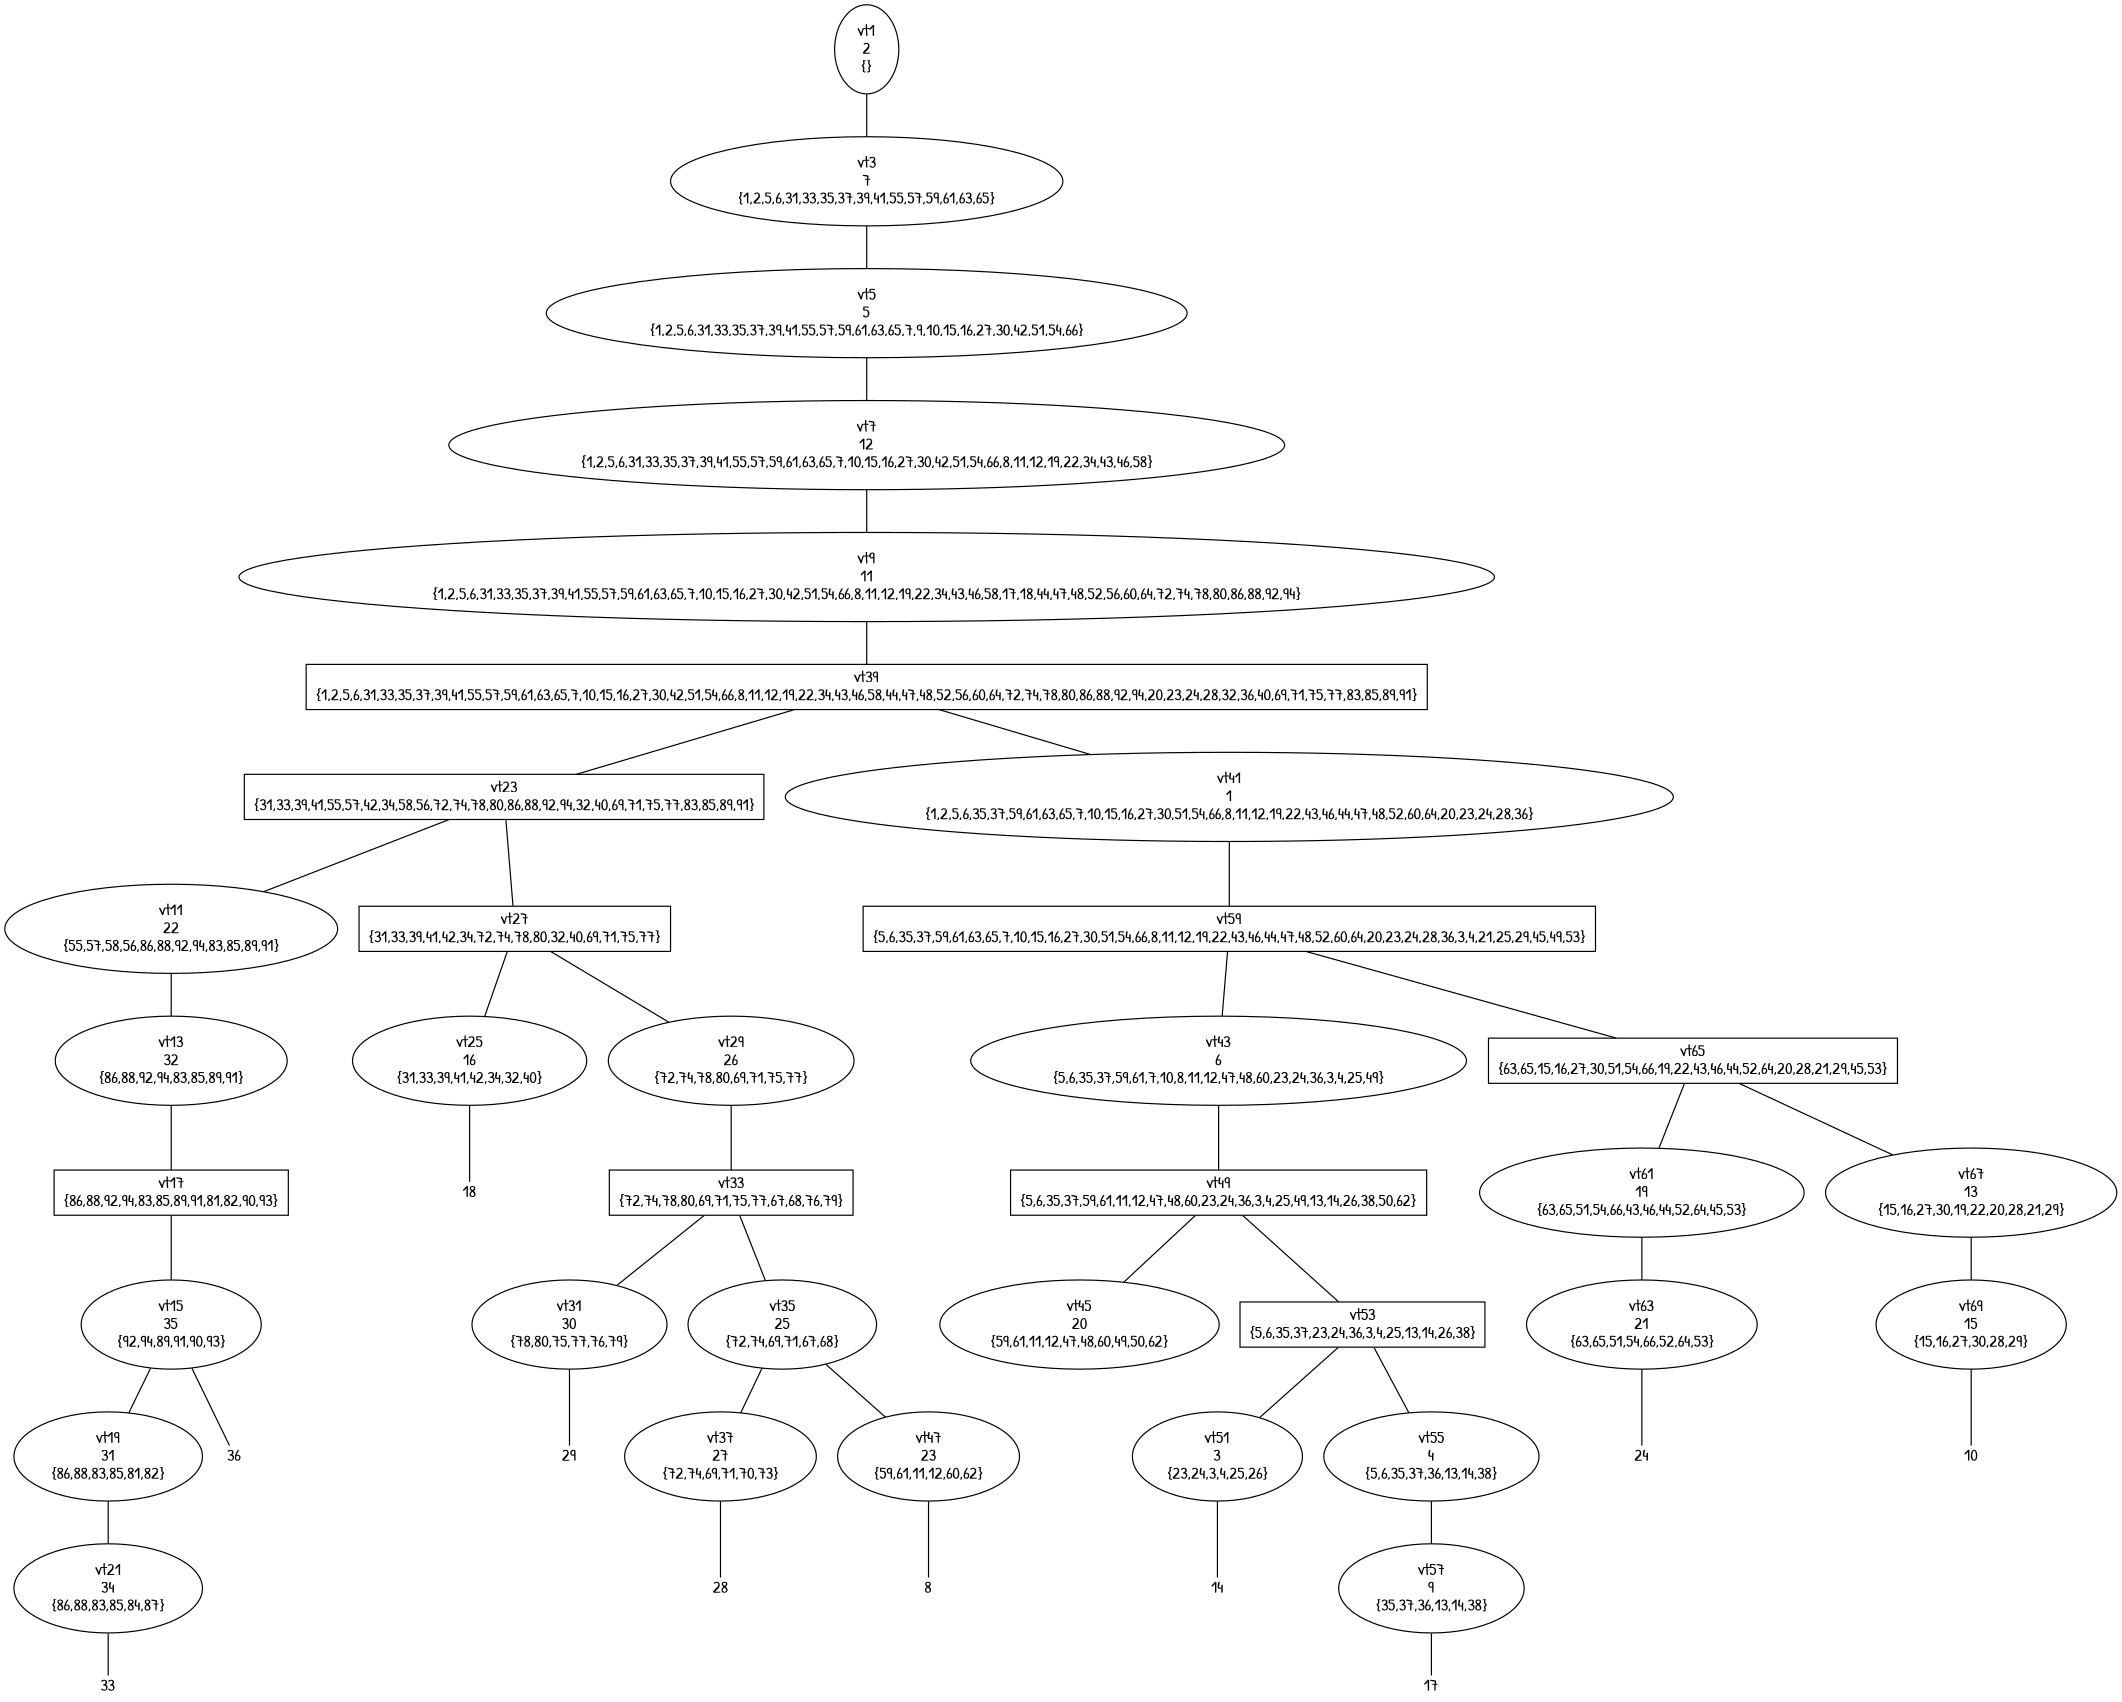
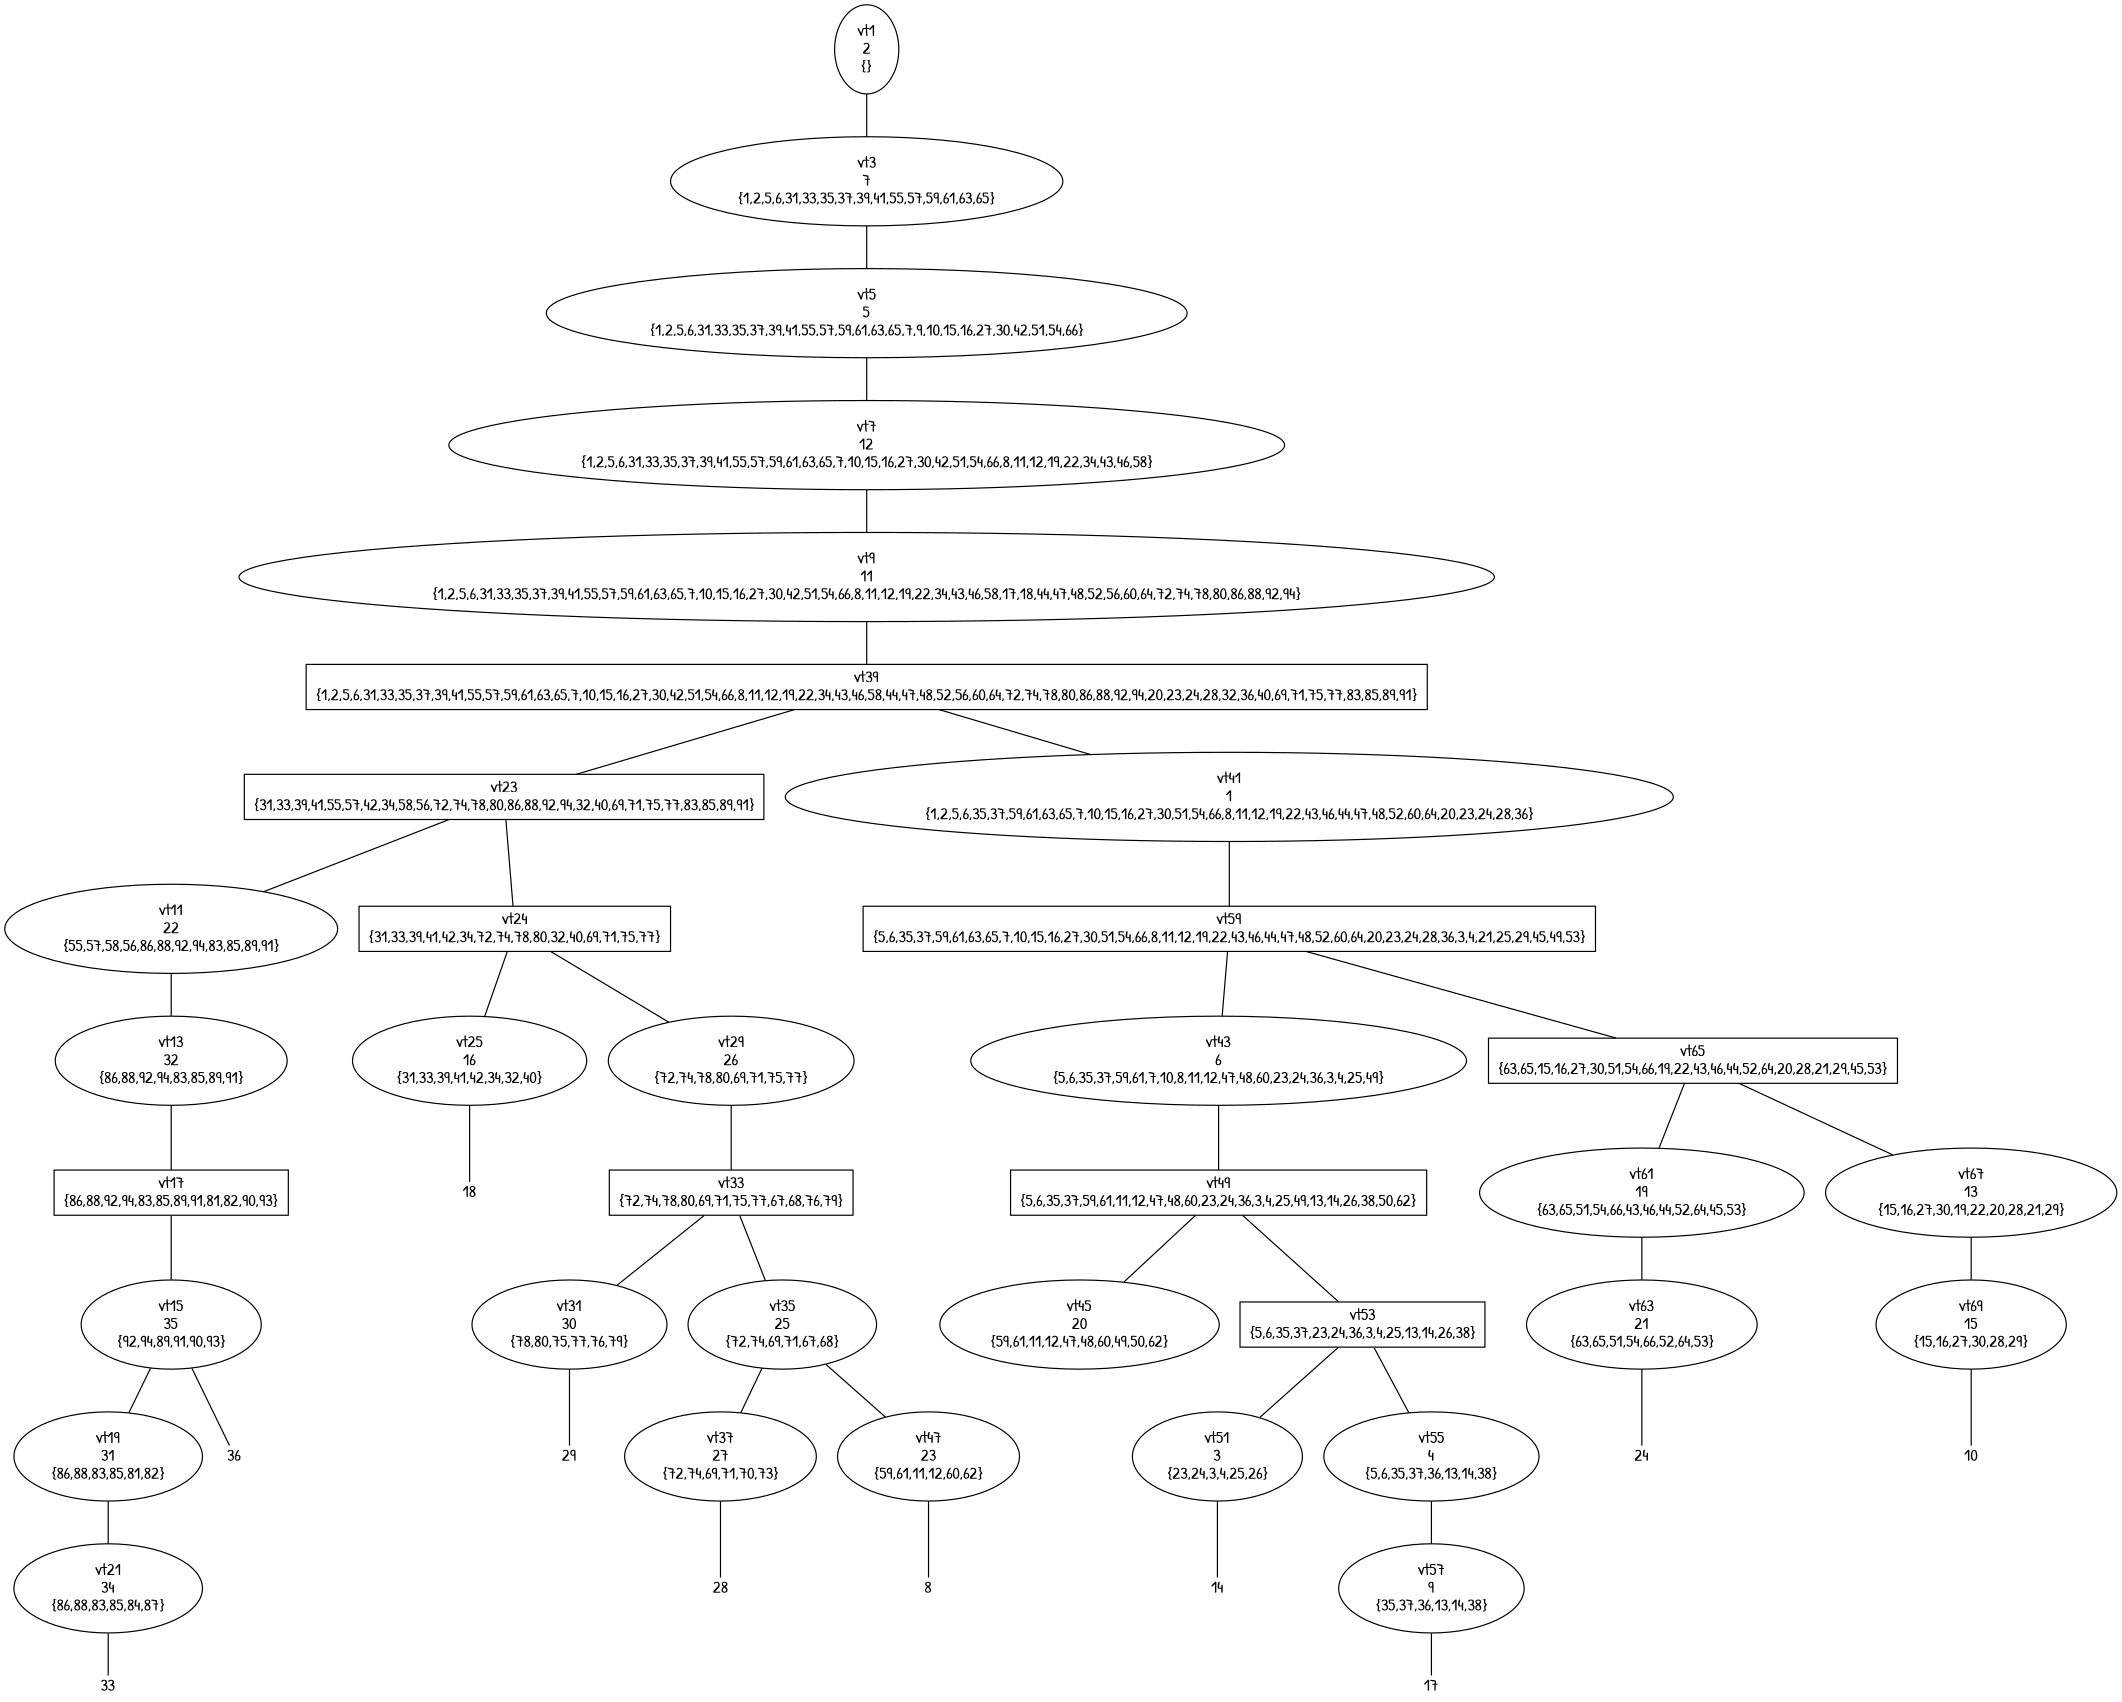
node "vt27 {31,33,39,41,42,34,72,74,78,80,32,40,69,71,75,77}": label "vt27 {31,33,39,41,42,34,72,74,78,80,32,40,69,71,75,77}" -> "vt24 {31,33,39,41,42,34,72,74,78,80,32,40,69,71,75,77}"
